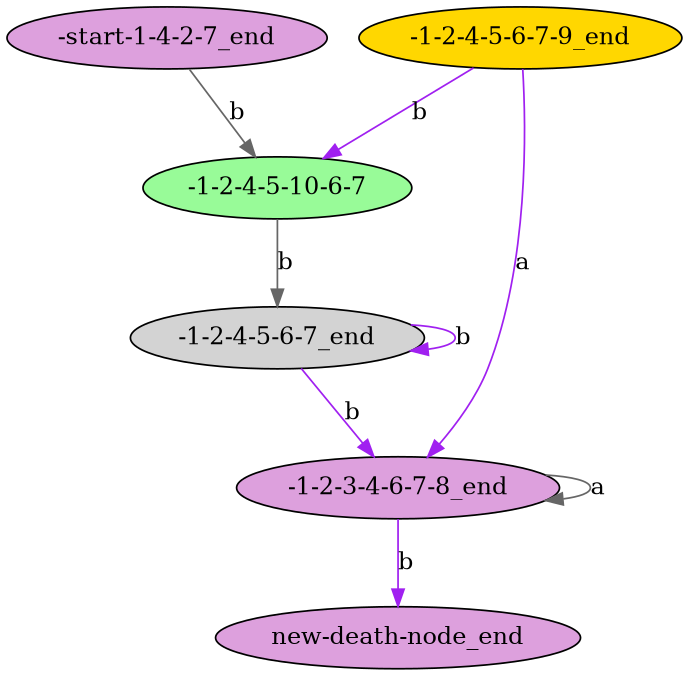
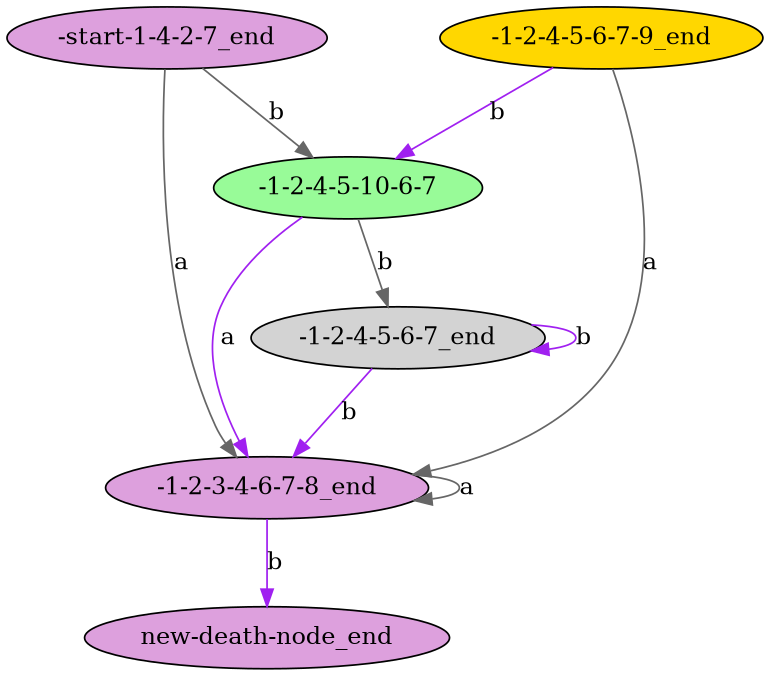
edge "-start-1-4-2-7_end" -> "-1-2-3-4-6-7-8_end": added, label "a"
edge "-1-2-4-5-6-7-9_end" -> "-1-2-3-4-6-7-8_end": color purple -> gray40
edge "-1-2-4-5-10-6-7" -> "-1-2-3-4-6-7-8_end": added, label "a"
